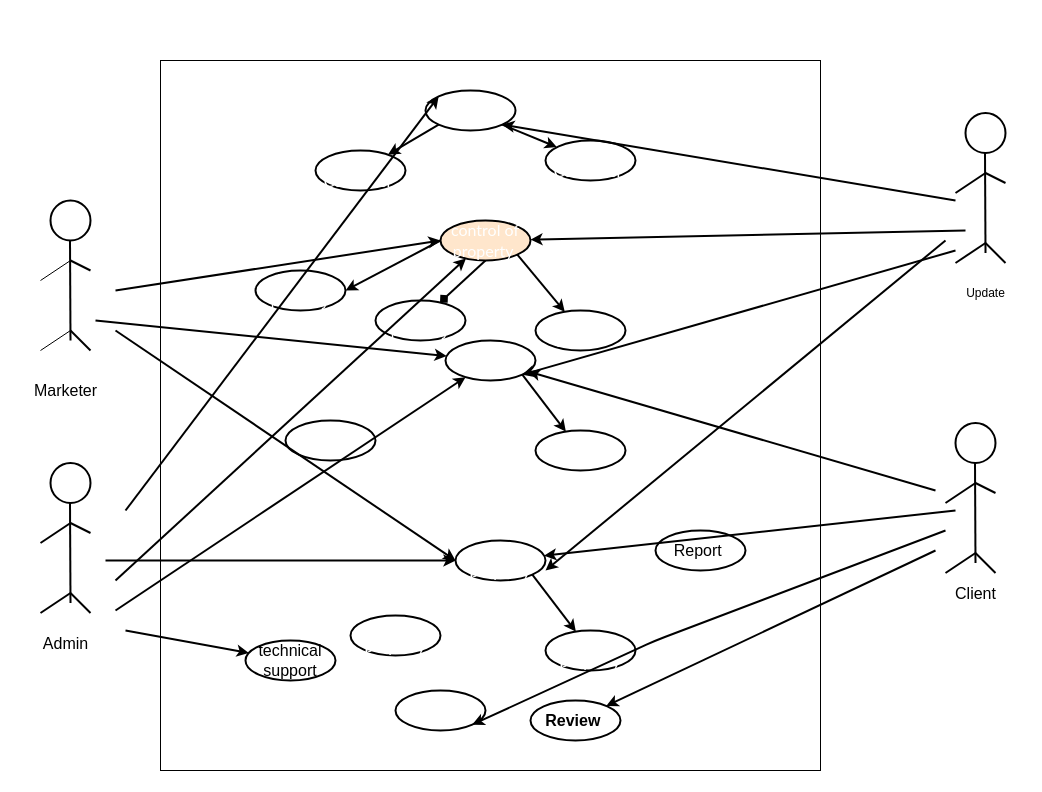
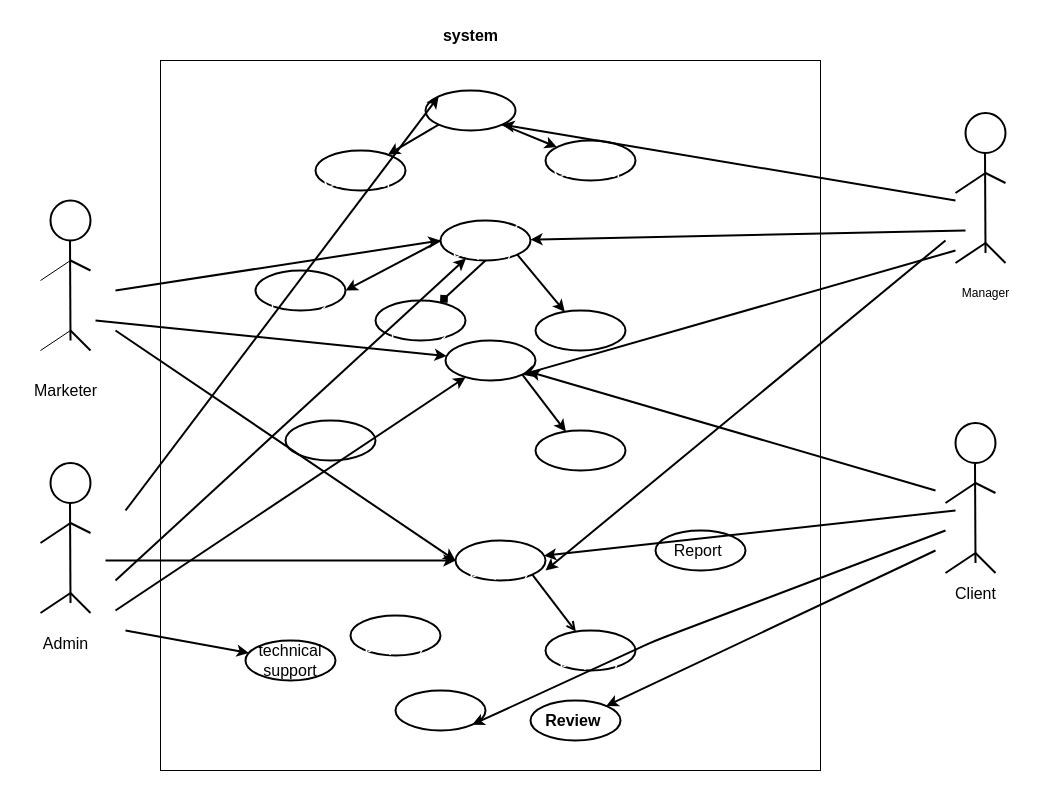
node "system": added
node "control of property": fillcolor #ffe6cc -> #ffffff
node "Update": label "Update" -> "Manager"
edge "view property" -> "display property": arrowhead classic -> open
